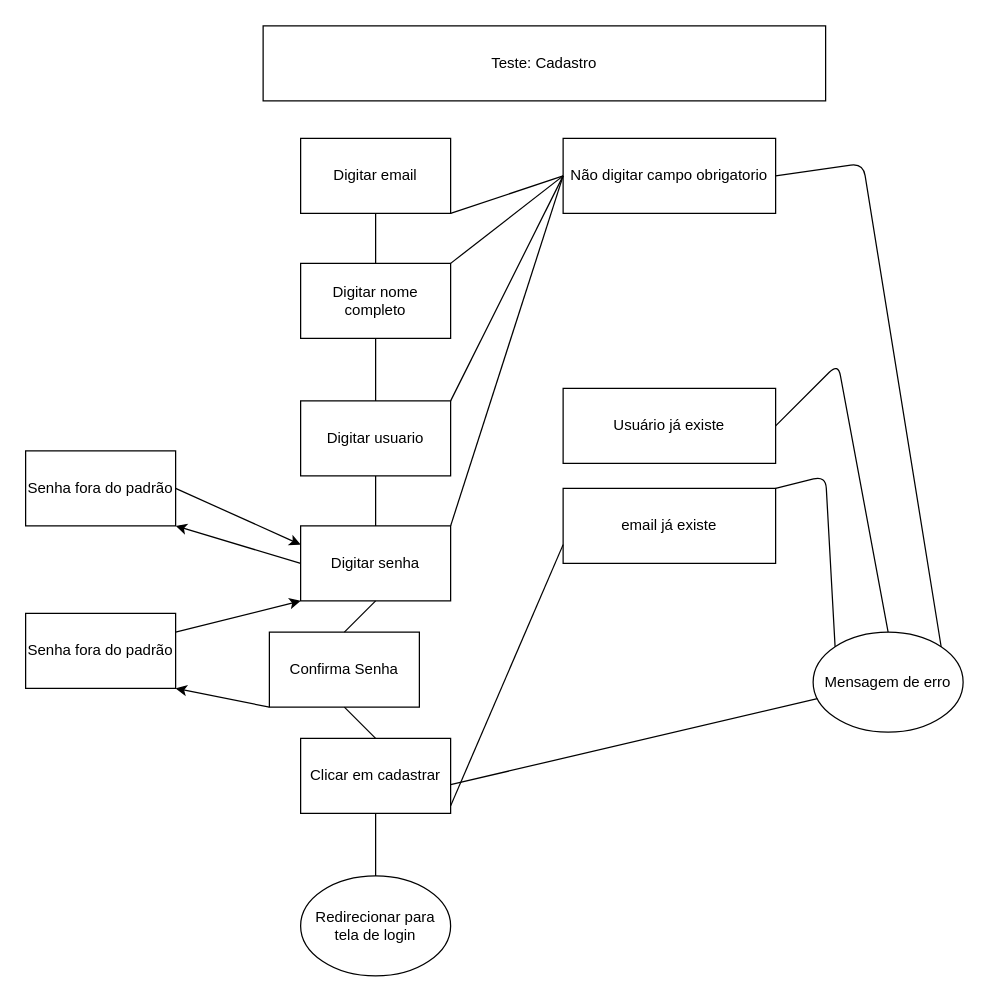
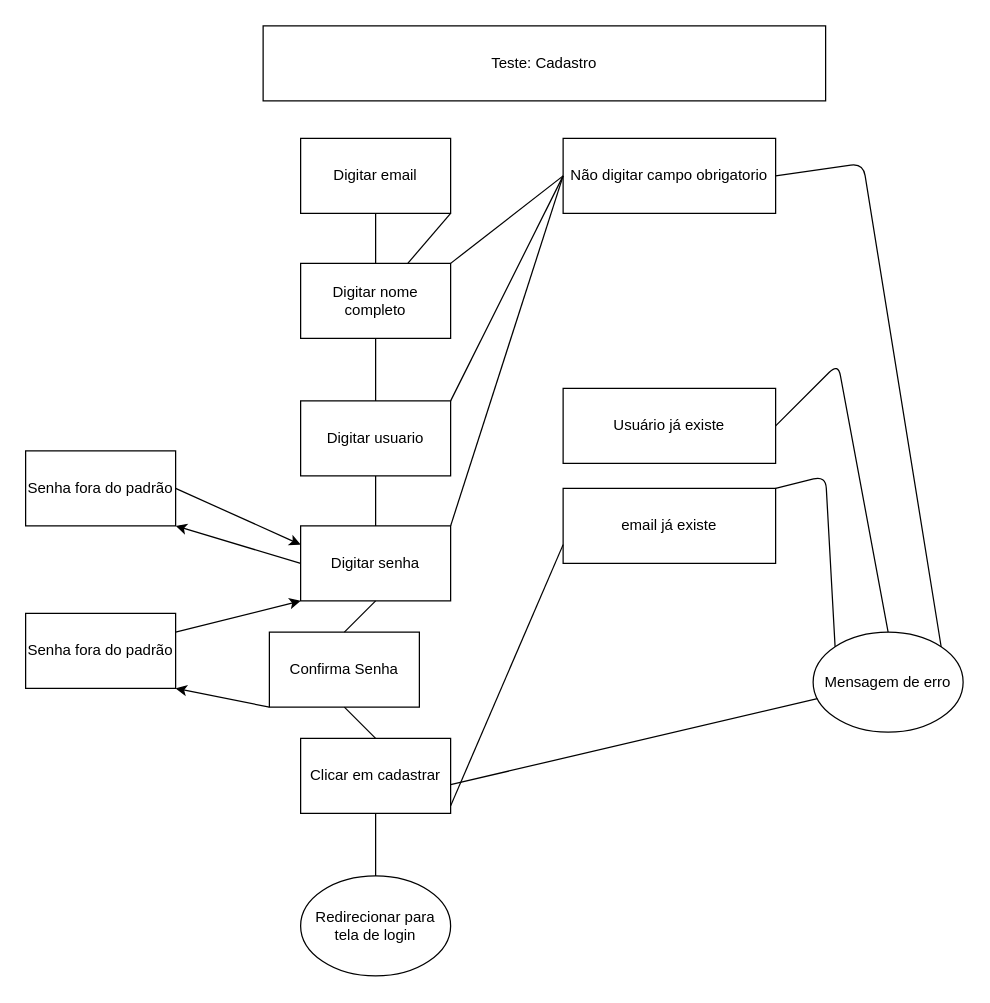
edge "Digitar email" -- "Não digitar campo obrigatorio": now "Digitar email" -- "Digitar nome completo"
